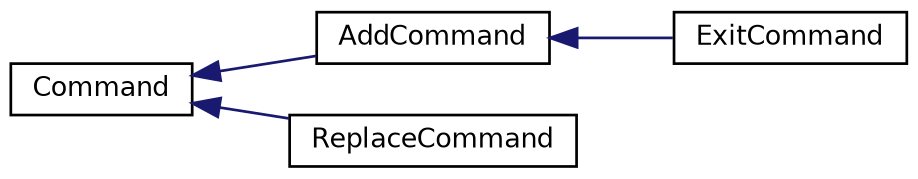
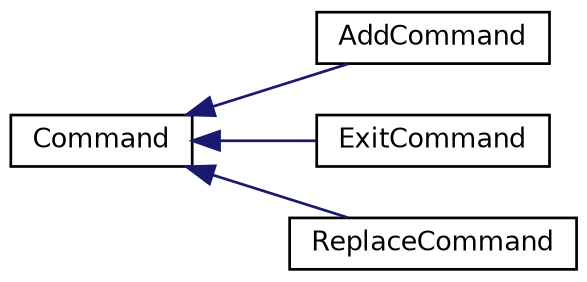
edge "ExitCommand" -> "AddCommand": now "ExitCommand" -> "Command"
